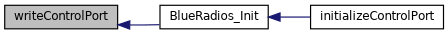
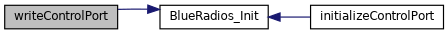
edge "BlueRadios_Init" -> "writeControlPort": reversed
